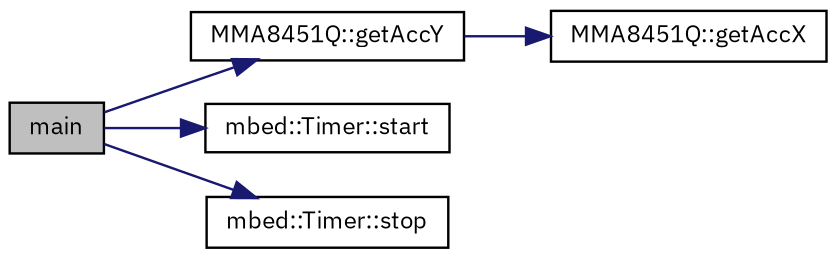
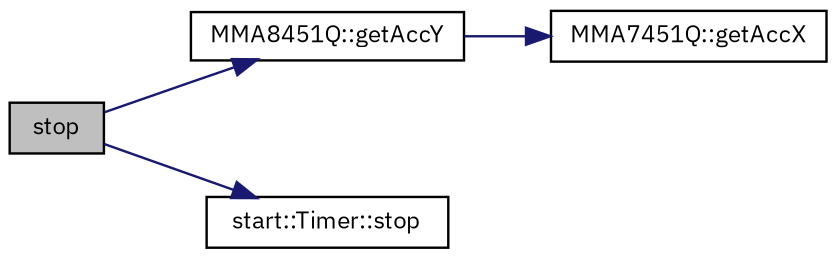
node "MMA8451Q::getAccX": label "MMA8451Q::getAccX" -> "MMA7451Q::getAccX"
node "main": label "main" -> "stop"
node "mbed::Timer::start": removed
node "mbed::Timer::stop": label "mbed::Timer::stop" -> "start::Timer::stop"
